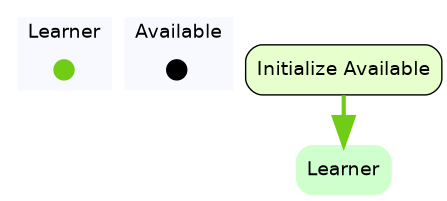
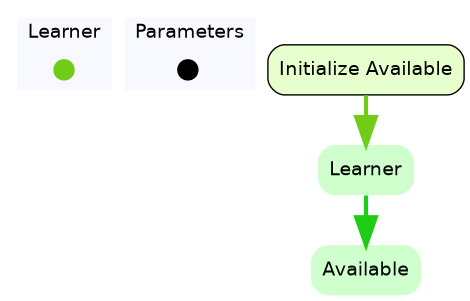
cluster "Available": label "Available" -> "Parameters"
node "Available": added
